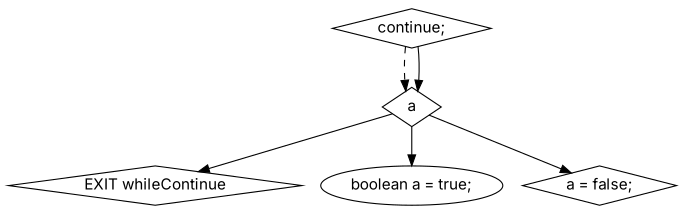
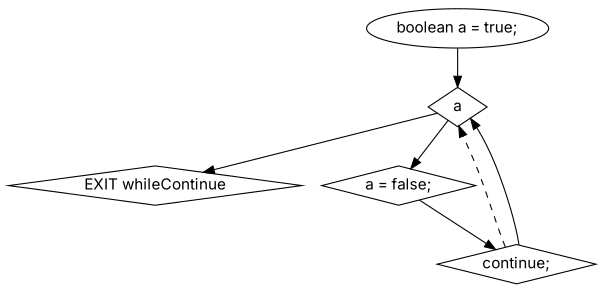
edge "a" -> "boolean a = true;": reversed
edge "a = false;" -> "continue;": added
